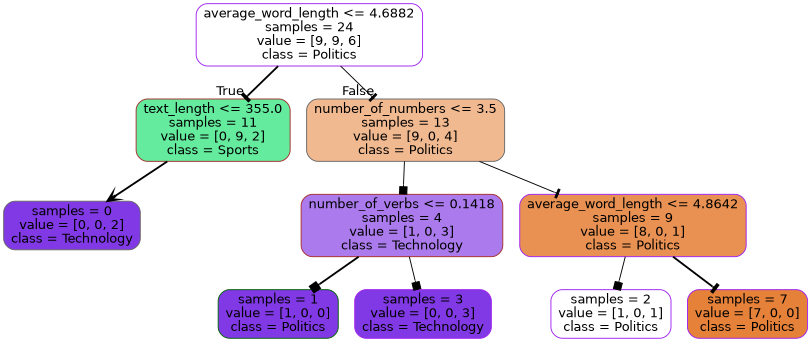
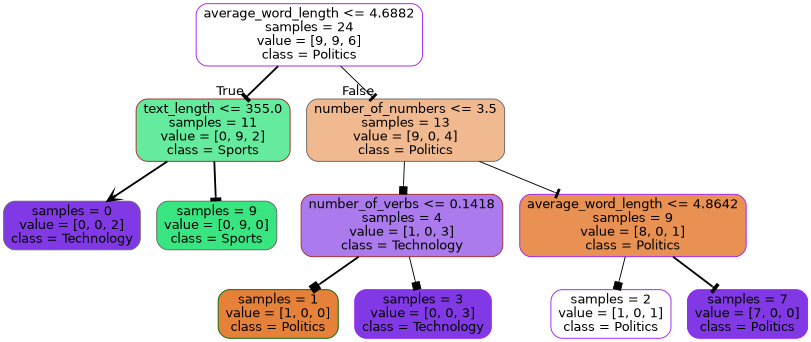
node "samples = 9 value = [0, 9, 0] class = Sports": added
node "samples = 1 value = [1, 0, 0] class = Politics": fillcolor #8139e5ff -> #e58139ff
node "samples = 7 value = [7, 0, 0] class = Politics": fillcolor #e58139ff -> #8139e5ff
